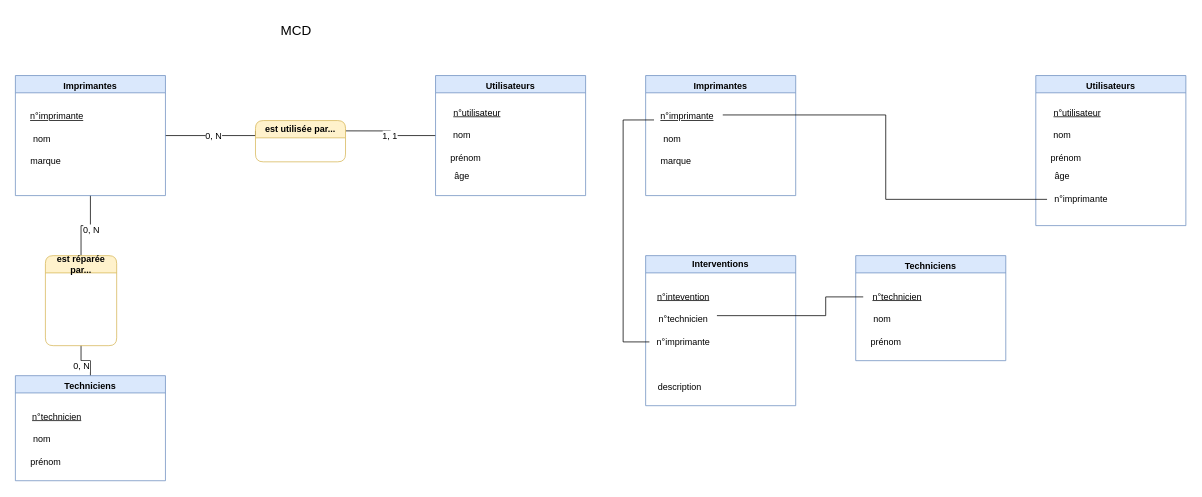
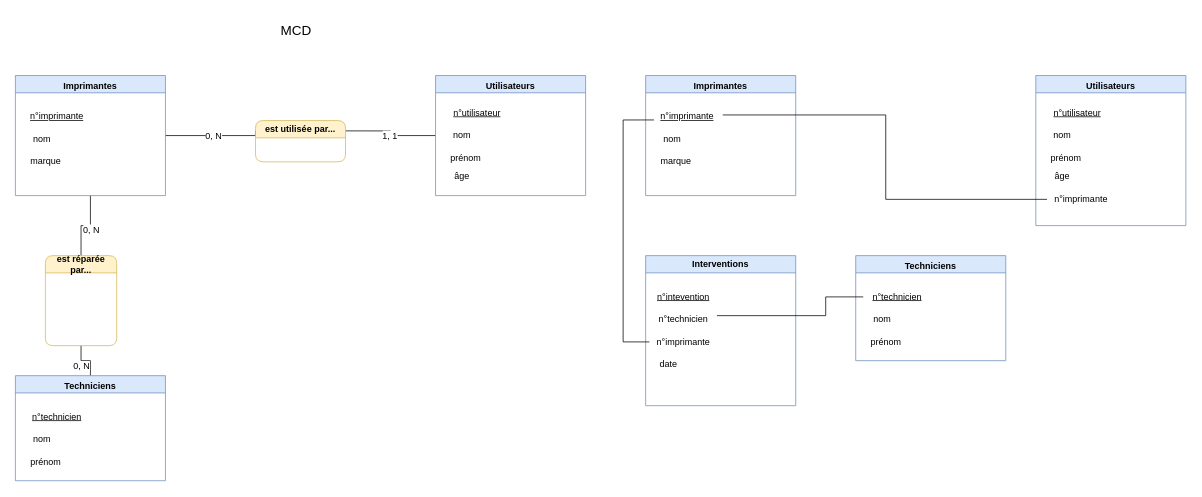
node "date": added
node "description": removed
